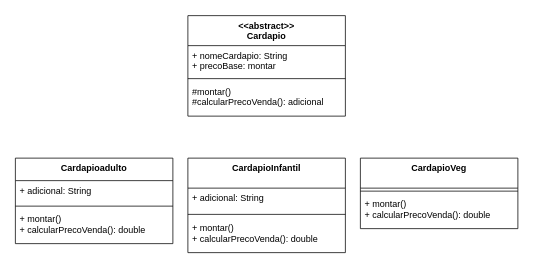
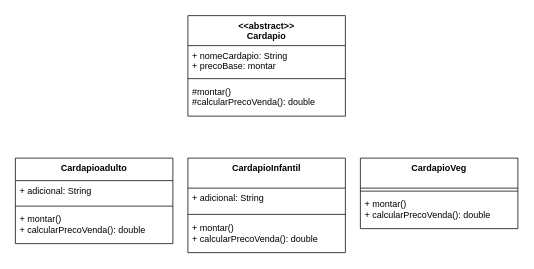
node "#montar() #calcularPrecoVenda(): adicional": label "#montar() #calcularPrecoVenda(): adicional" -> "#montar() #calcularPrecoVenda(): double"
